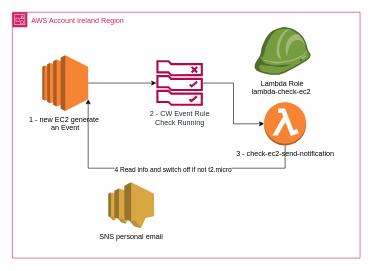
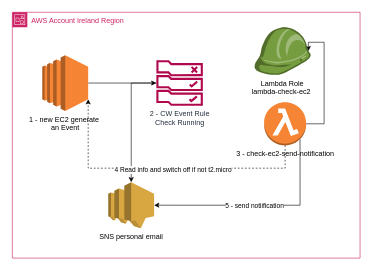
edge "2 - CW Event Rule Check Running" -> "3 - check-ec2-send-notification": now "2 - CW Event Rule Check Running" -> "SNS personal email"
edge "3 - check-ec2-send-notification" -> "Lambda Role lambda-check-ec2": added
edge "3 - check-ec2-send-notification" -> "1 - new EC2 generate an Event": style solid -> dashed
edge "3 - check-ec2-send-notification" -> "SNS personal email": added, label "5 - send notiification"
